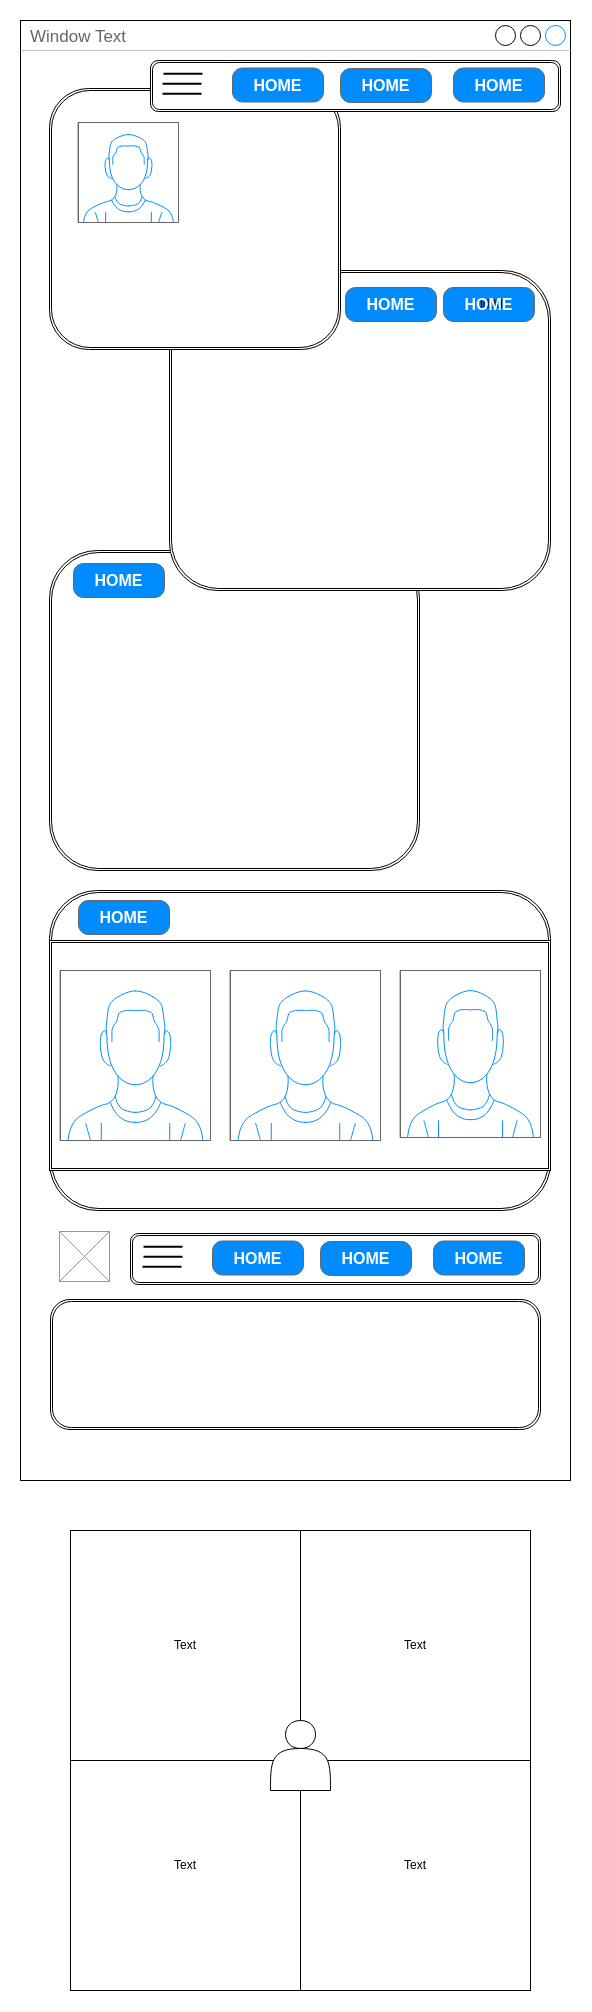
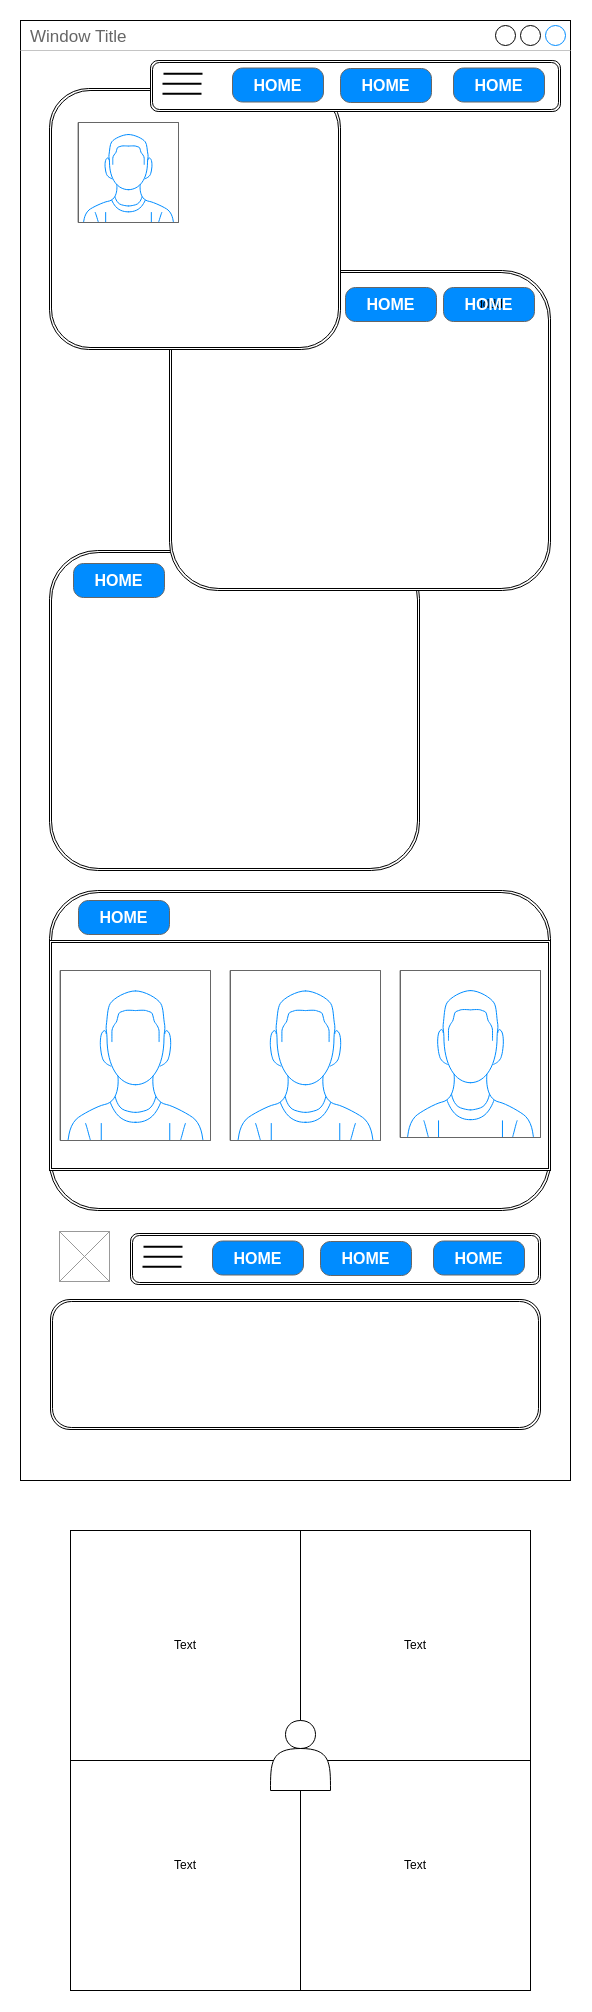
node "Window Text": label "Window Text" -> "Window Title"
